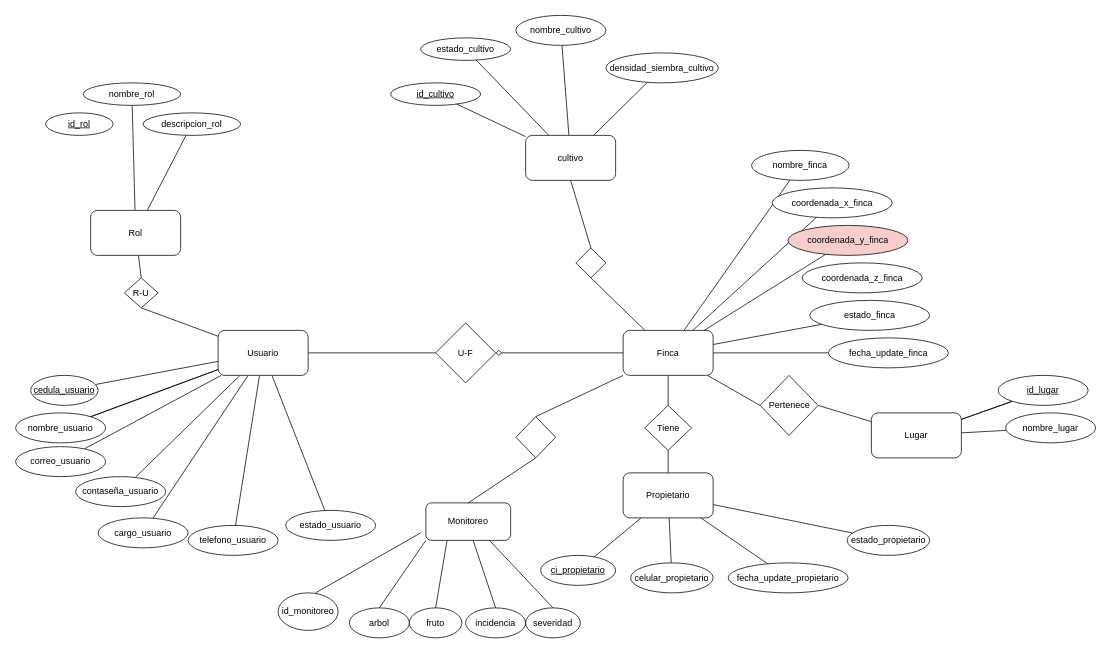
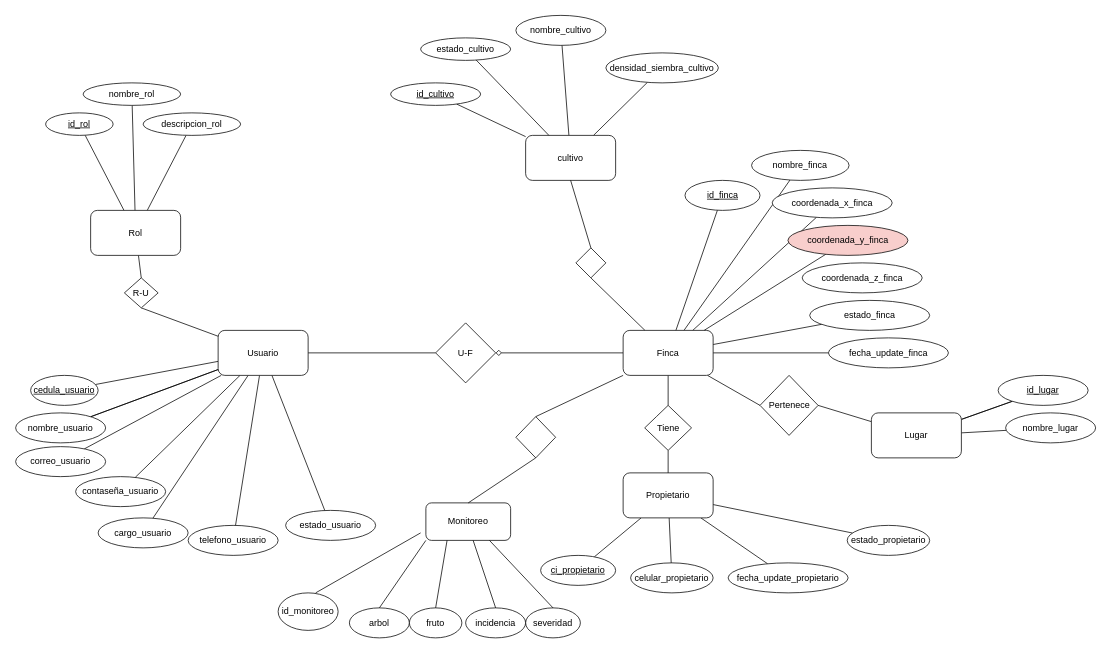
edge "id_rol" -- "Rol": added
node "id_finca": added
edge "id_finca" -- "Finca": added
